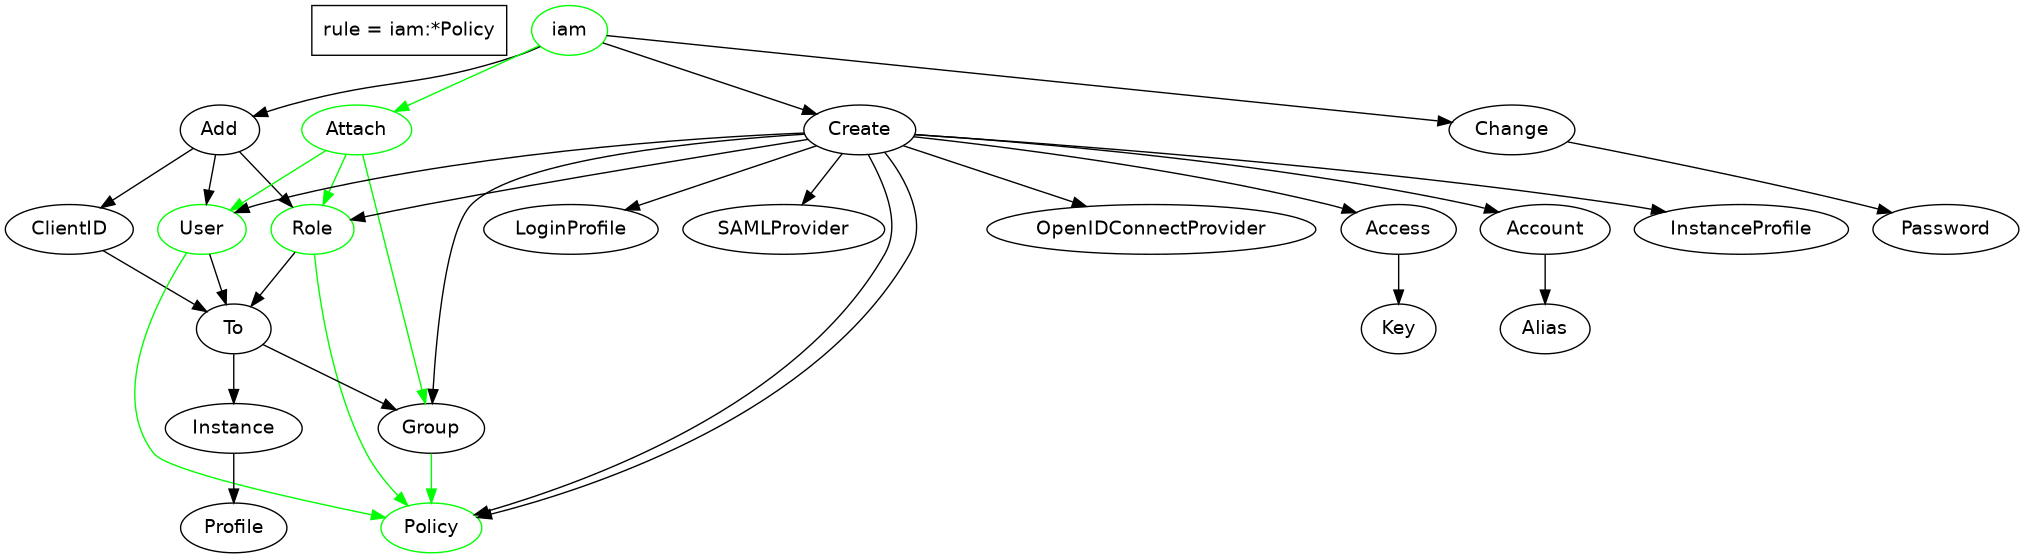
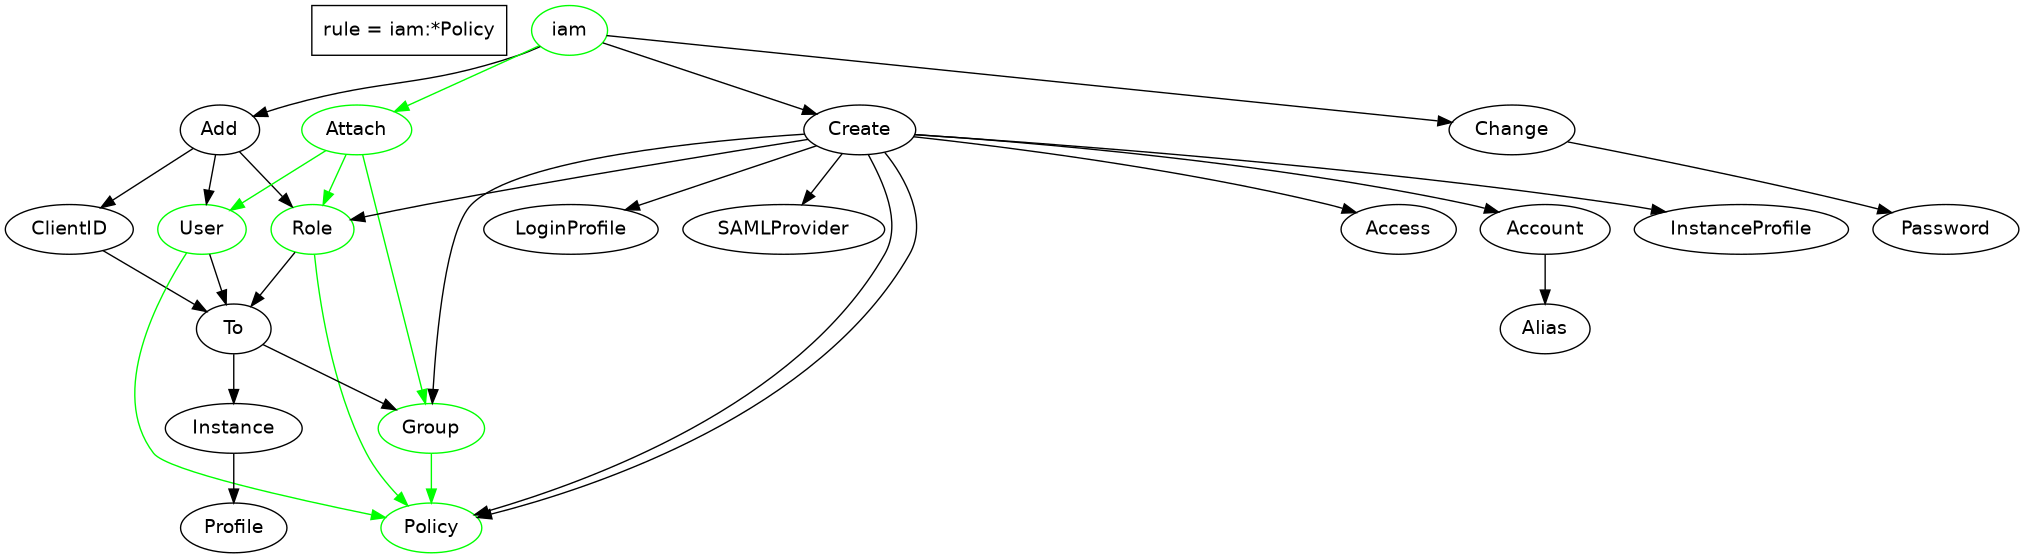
edge "Create" -> "User": removed
node "OpenIDConnectProvider": removed
node "Key": removed
node "Group": color black -> green
